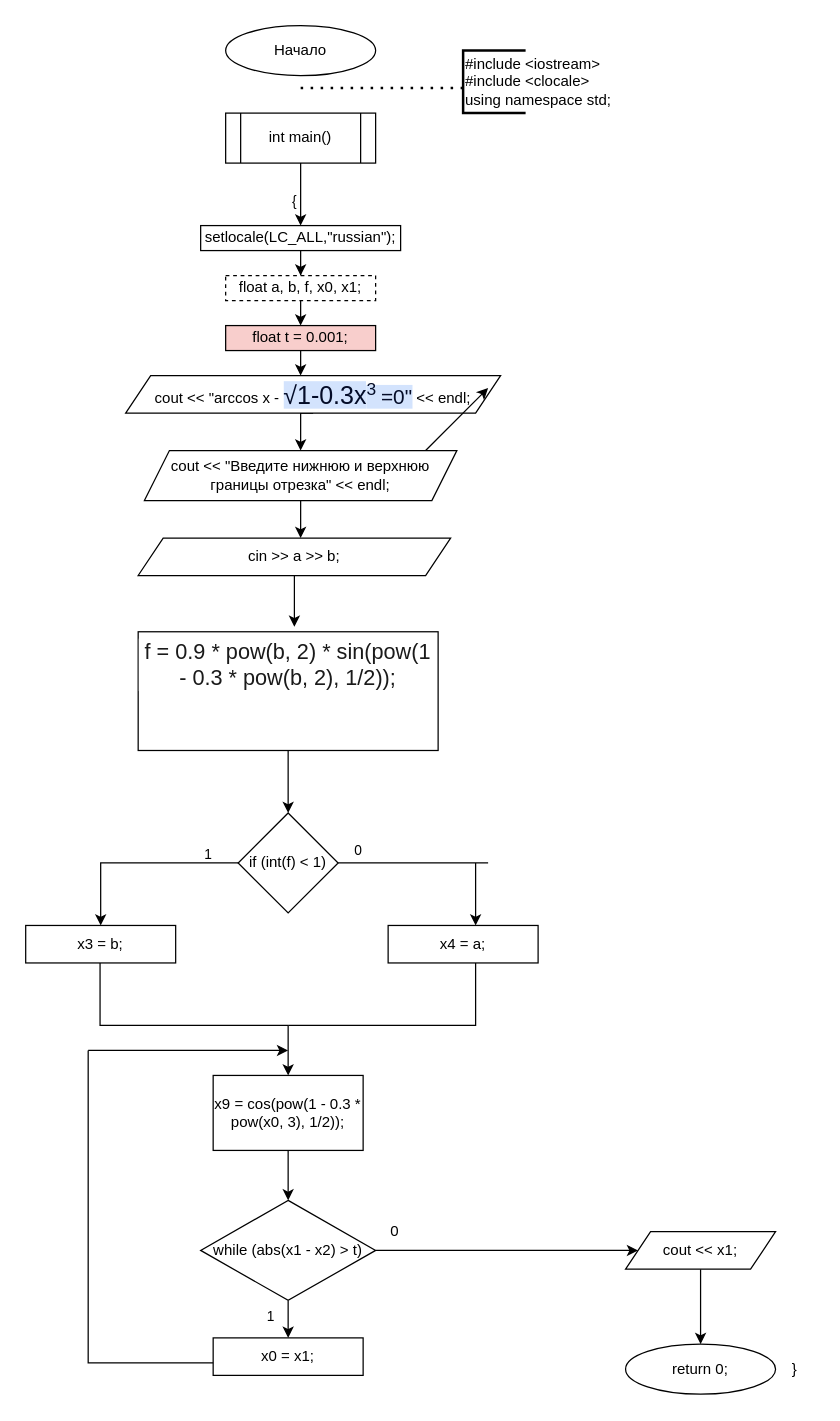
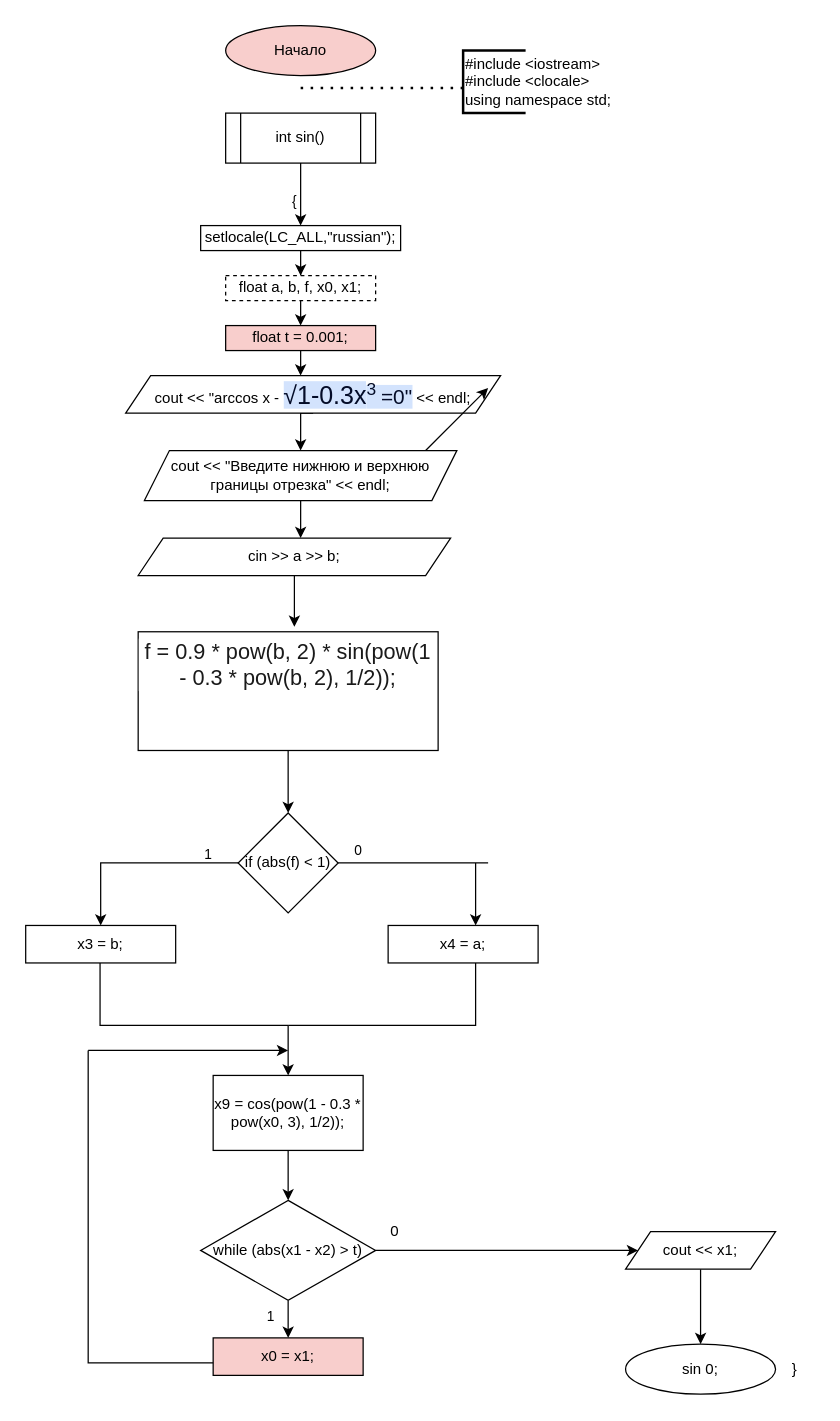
node "Начало": fillcolor #ffffff -> #f8cecc
node "int main()": label "int main()" -> "int sin()"
node "if (int(f) < 1)": label "if (int(f) < 1)" -> "if (abs(f) < 1)"
node "x0 = x1;": fillcolor #ffffff -> #f8cecc
node "return 0;": label "return 0;" -> "sin 0;"
